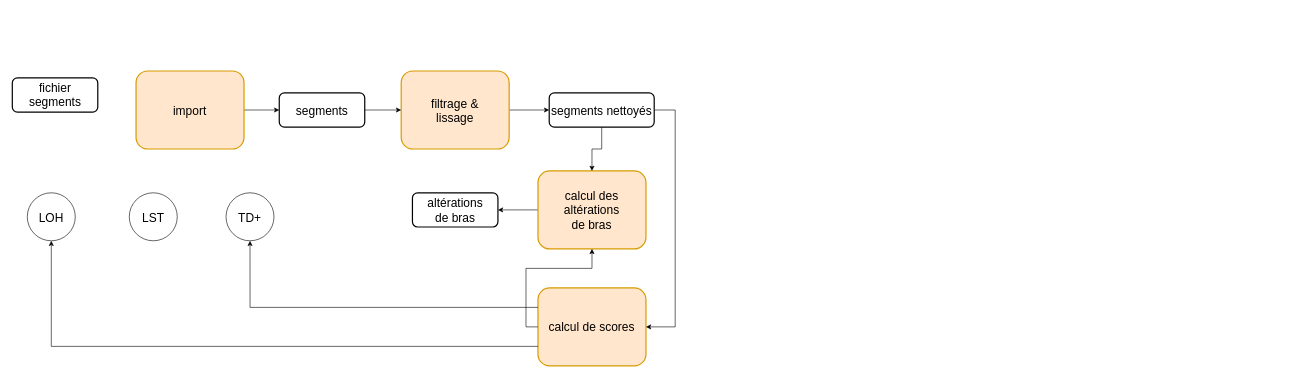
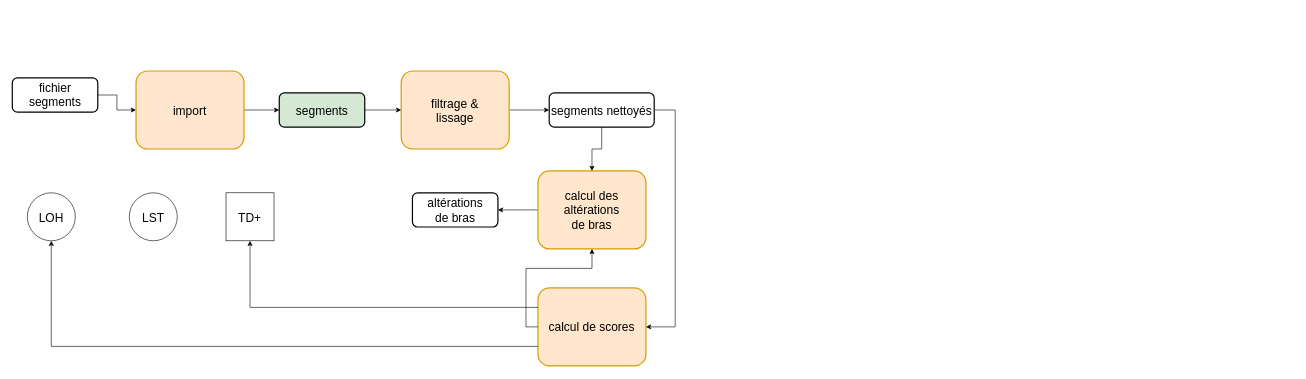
edge "fichier segments" -> "import": added
node "segments": fillcolor #ffffff -> #d5e8d4
node "TD+": shape ellipse -> rectangle
